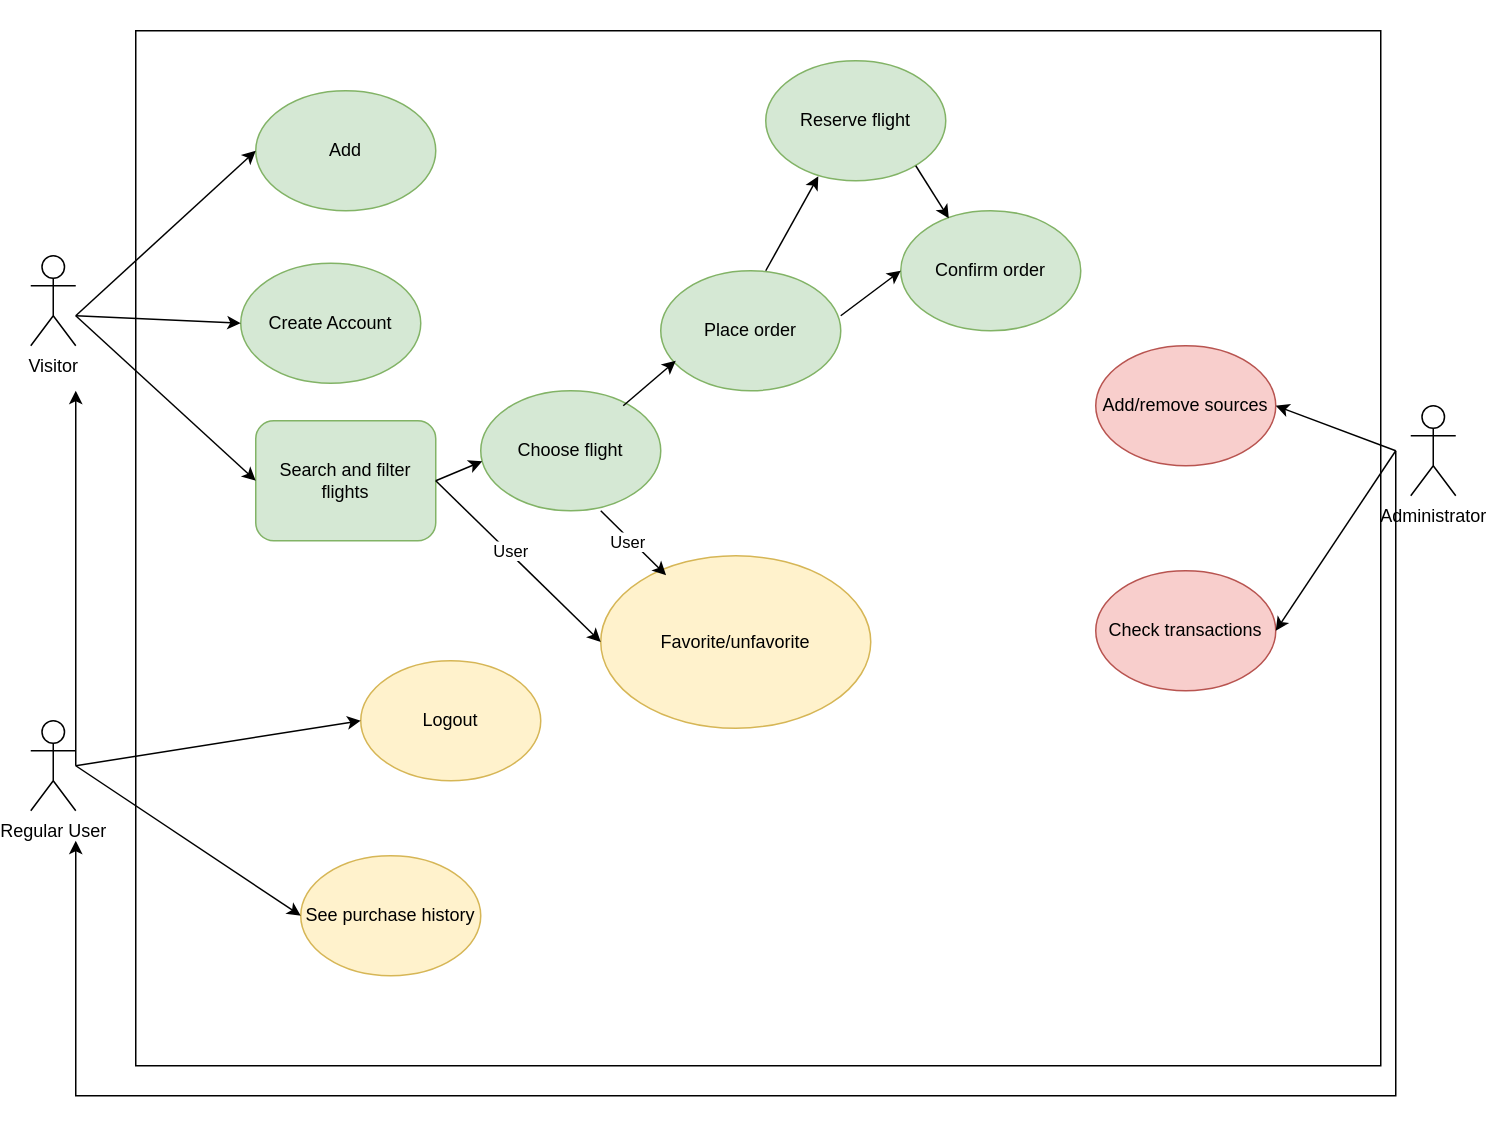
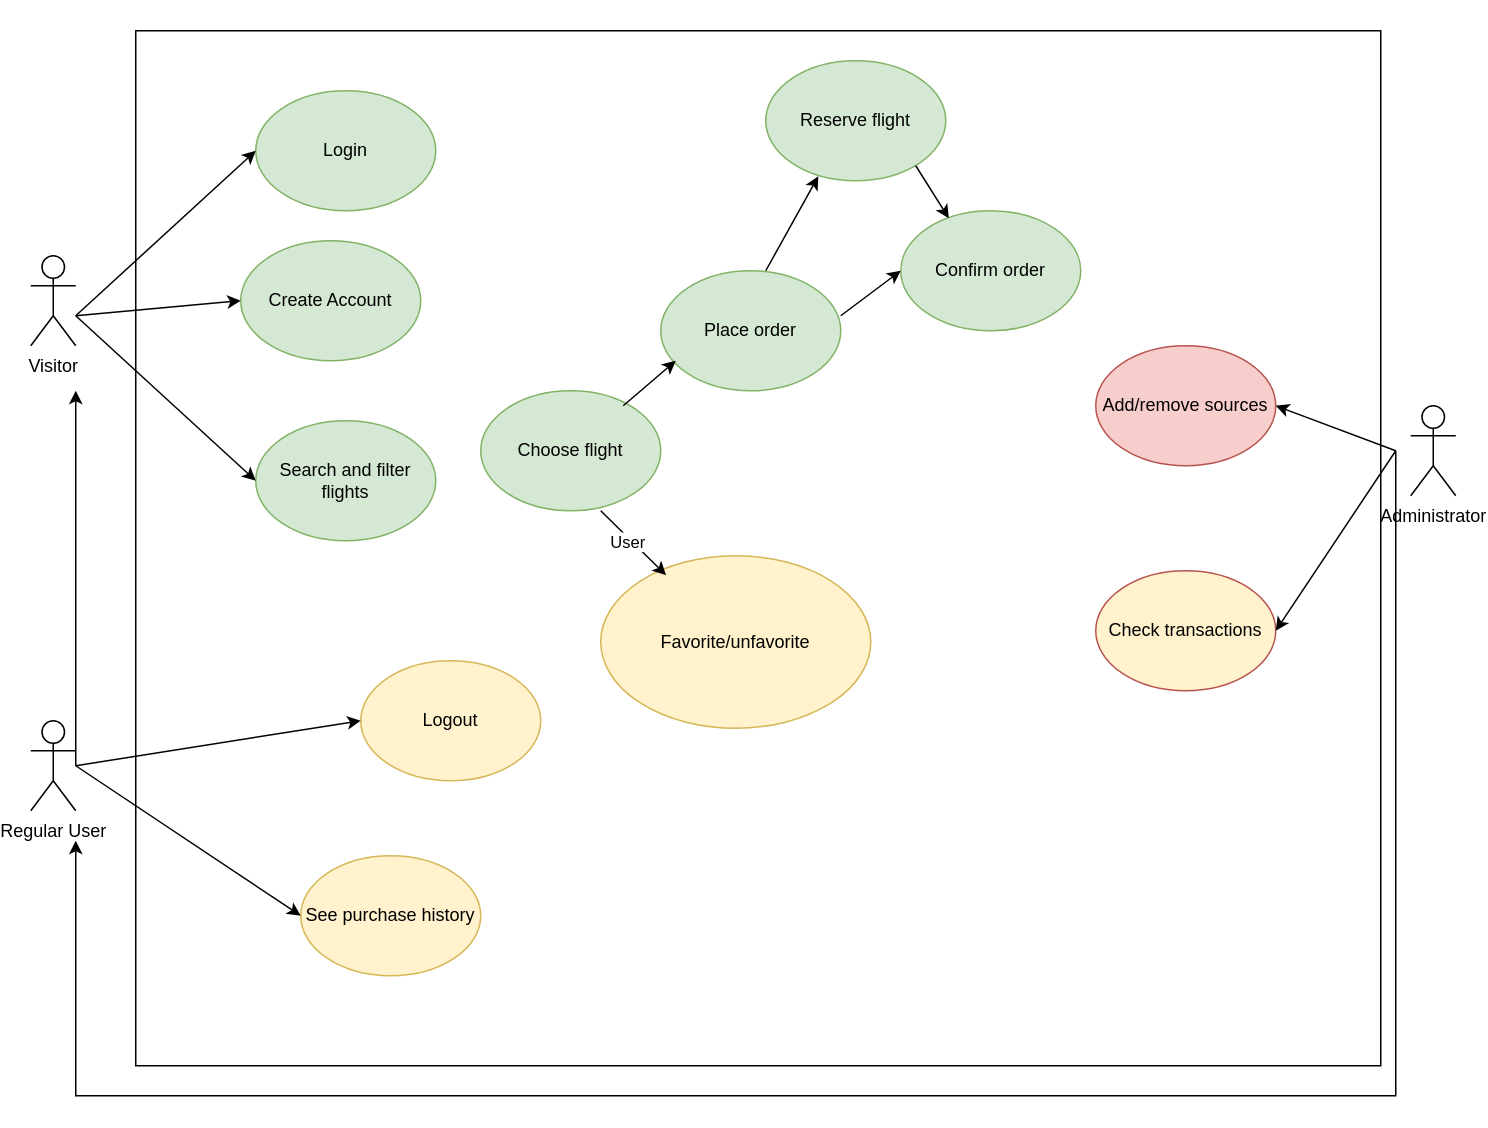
node "Add": label "Add" -> "Login"
node "Create Account": moved (331, 323) -> (331, 301)
edge "Search and filter flights" -> "Choose flight": removed
node "Search and filter flights": shape rounded rectangle -> ellipse
edge "Search and filter flights" -> "Favorite/unfavorite": removed, label "User"
node "Check transactions": fillcolor #f8cecc -> #fff2cc
